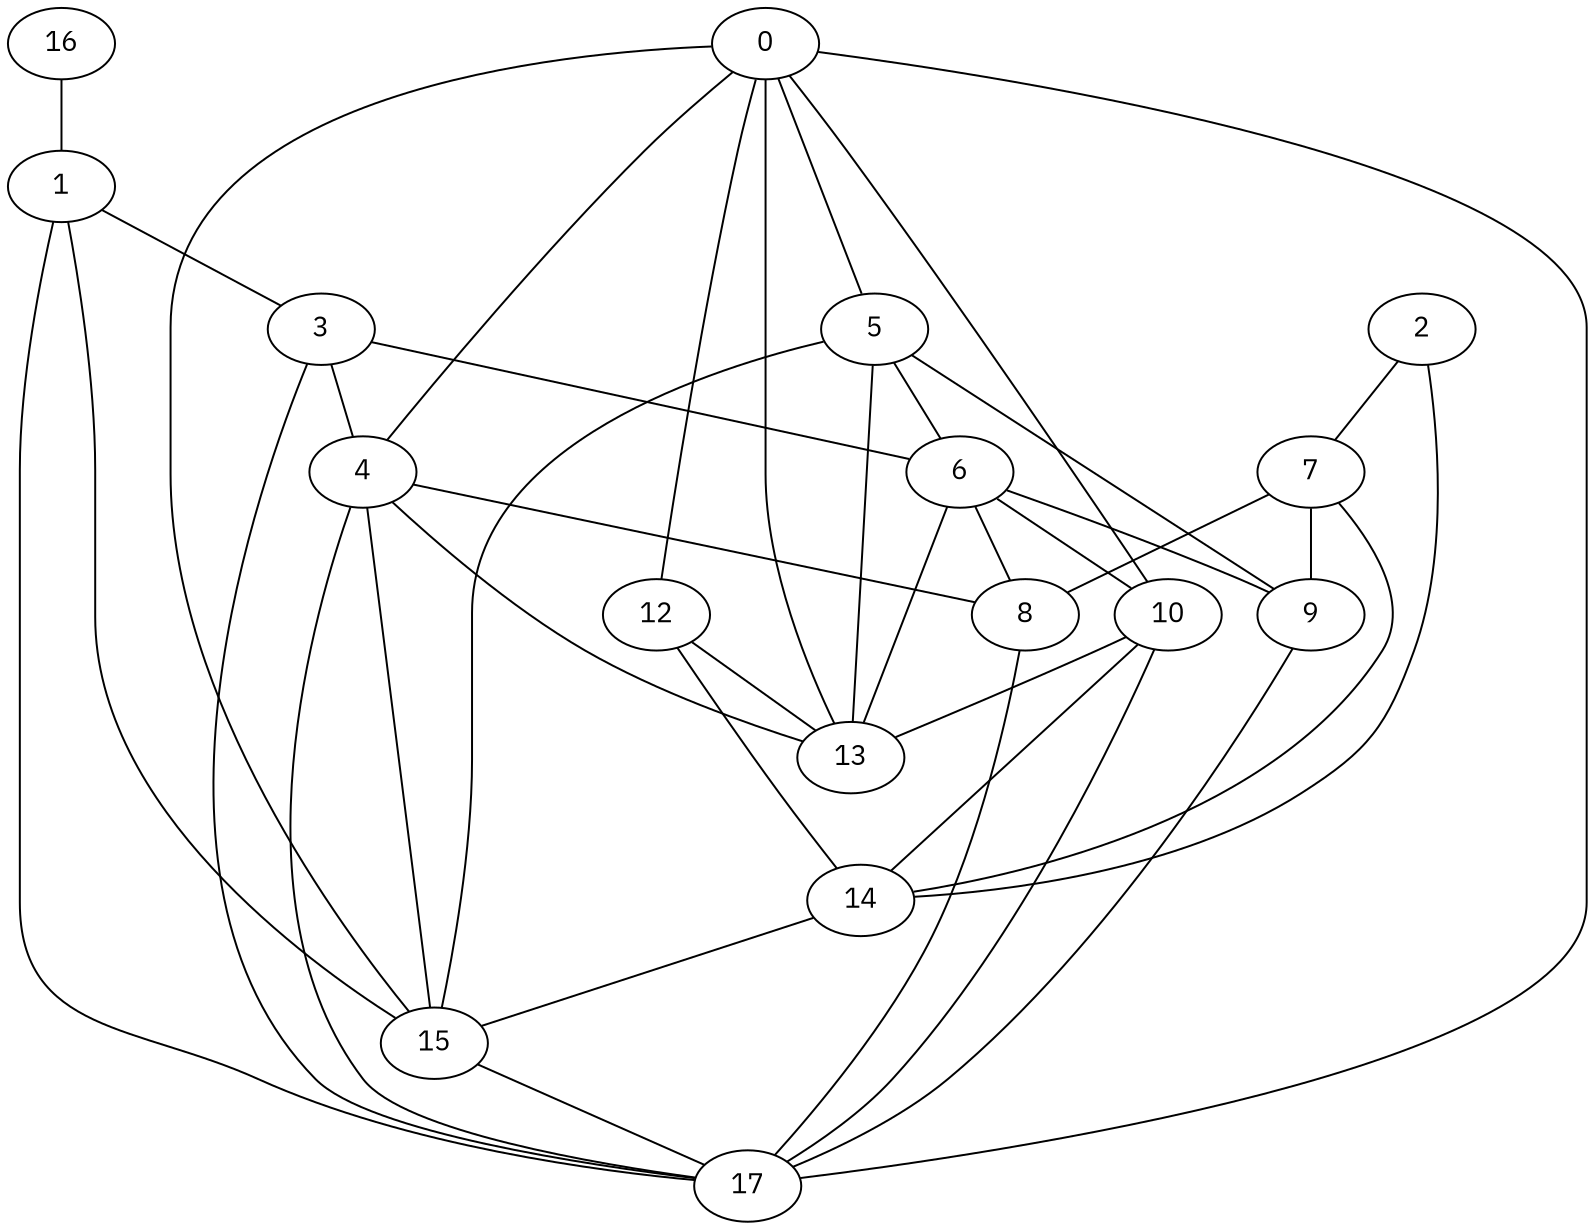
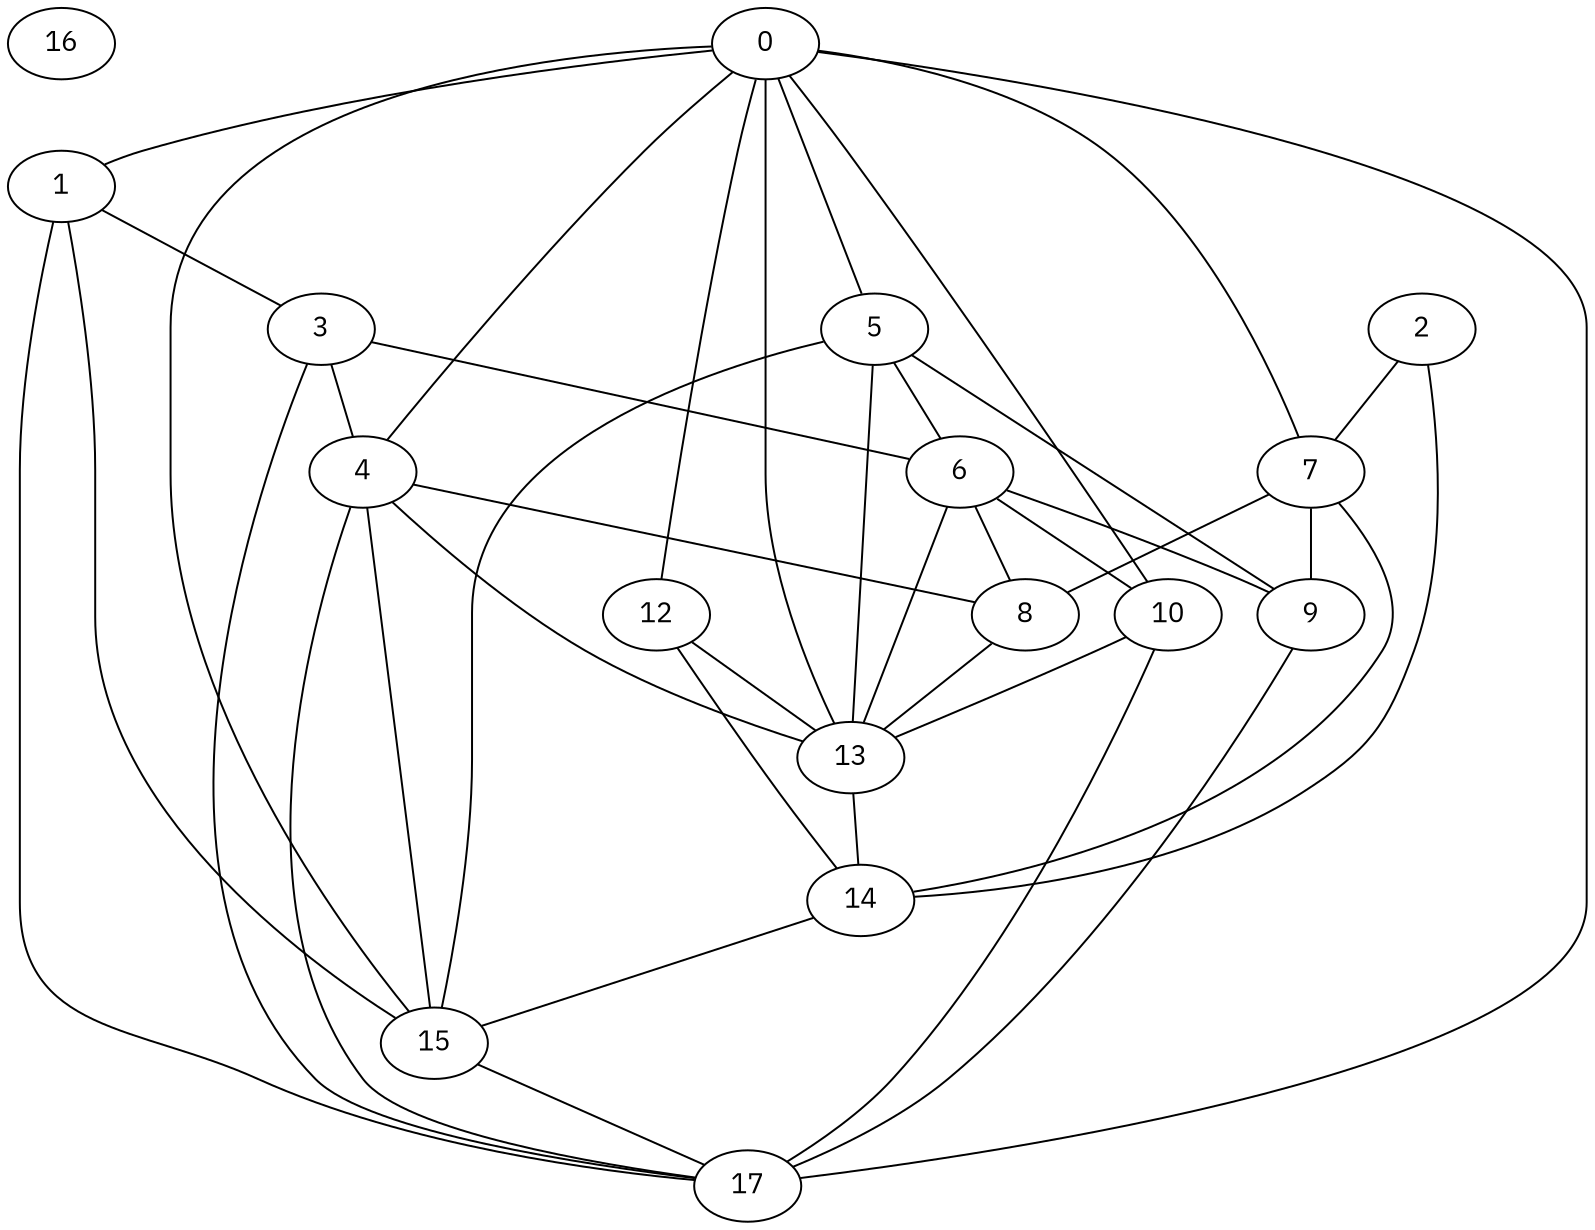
edge "16" -- "1": now "0" -- "1"
edge "0" -- "7": added
edge "10" -- "14": now "13" -- "14"
edge "8" -- "17": now "8" -- "13"
